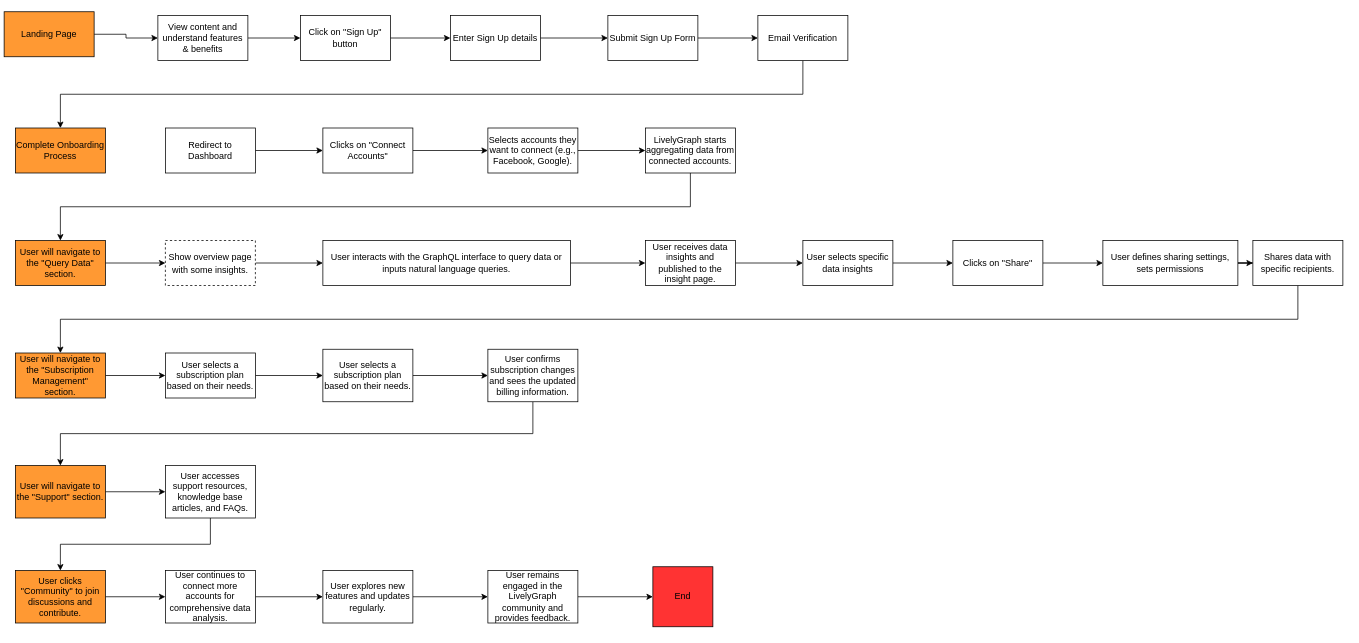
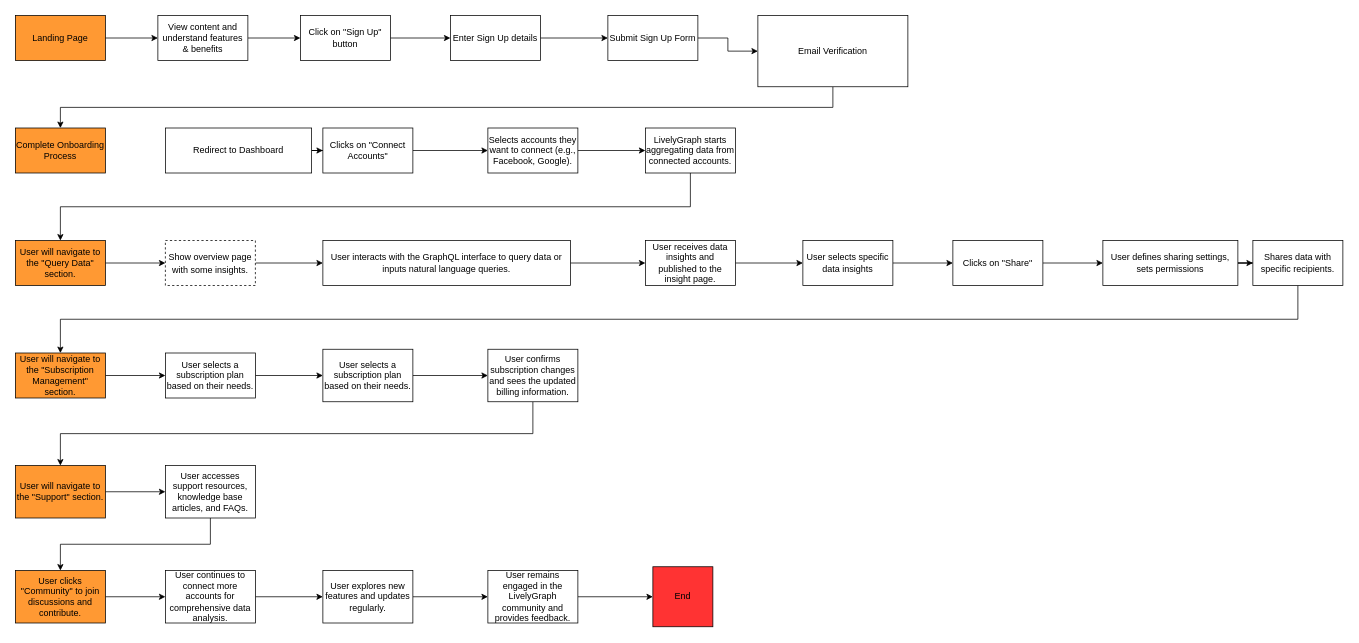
node "Landing Page": moved (49, 34) -> (60, 38)
node "Email Verification": size 90x45 -> 150x71
node "Redirect to Dashboard": size 90x45 -> 146x45
